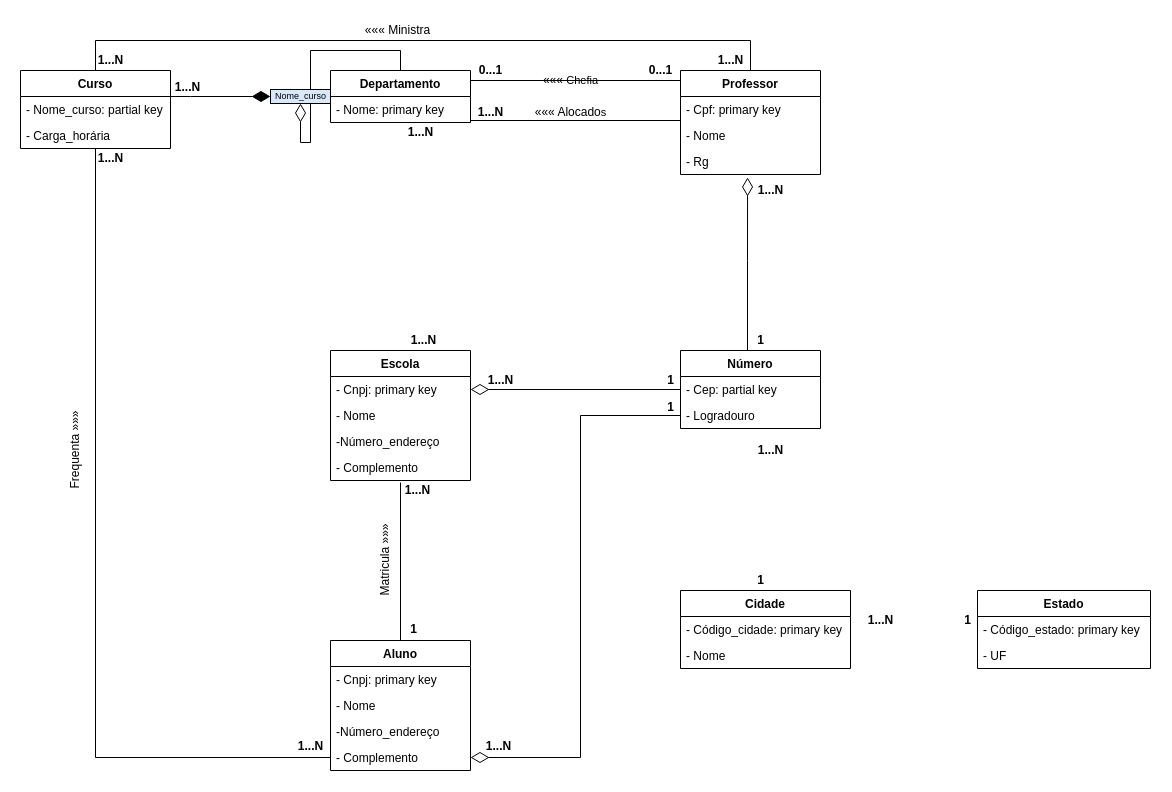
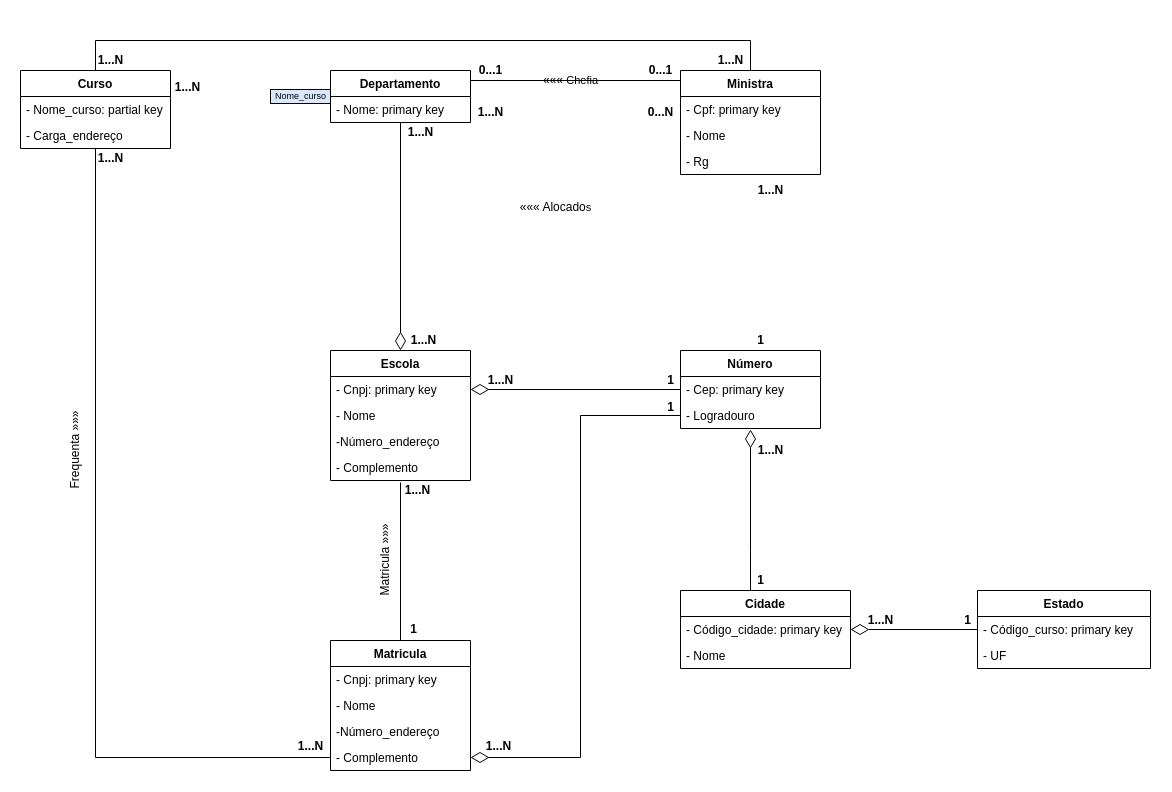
node "««« Ministra": removed
edge "Departamento" -> "Nome_curso": now "Departamento" -> "Escola"
node "Professor": label "Professor" -> "Ministra"
edge "- Nome_curso: partial key" -> "Nome_curso": removed
node "««« Alocados": moved (571, 113) -> (556, 208)
node "0...N": added
edge "- Nome: primary key" -- "- Cpf: primary key": removed
node "- Carga_horária": label "- Carga_horária" -> "- Carga_endereço"
edge "Número" -> "- Rg": removed
node "- Cep: partial key": label "- Cep: partial key" -> "- Cep: primary key"
edge "Cidade" -> "- Logradouro": added
edge "Estado" -> "- Código_cidade: primary key": added
node "- Código_estado: primary key": label "- Código_estado: primary key" -> "- Código_curso: primary key"
node "Aluno": label "Aluno" -> "Matricula"
